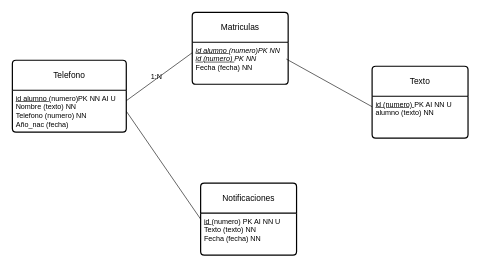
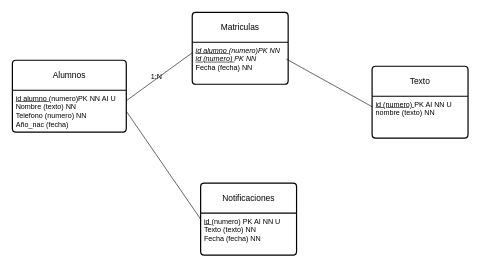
node "Telefono": label "Telefono" -> "Alumnos"
node "id (numero) PK AI NN U alumno (texto) NN": label "id (numero) PK AI NN U alumno (texto) NN" -> "id (numero) PK AI NN U nombre (texto) NN"
